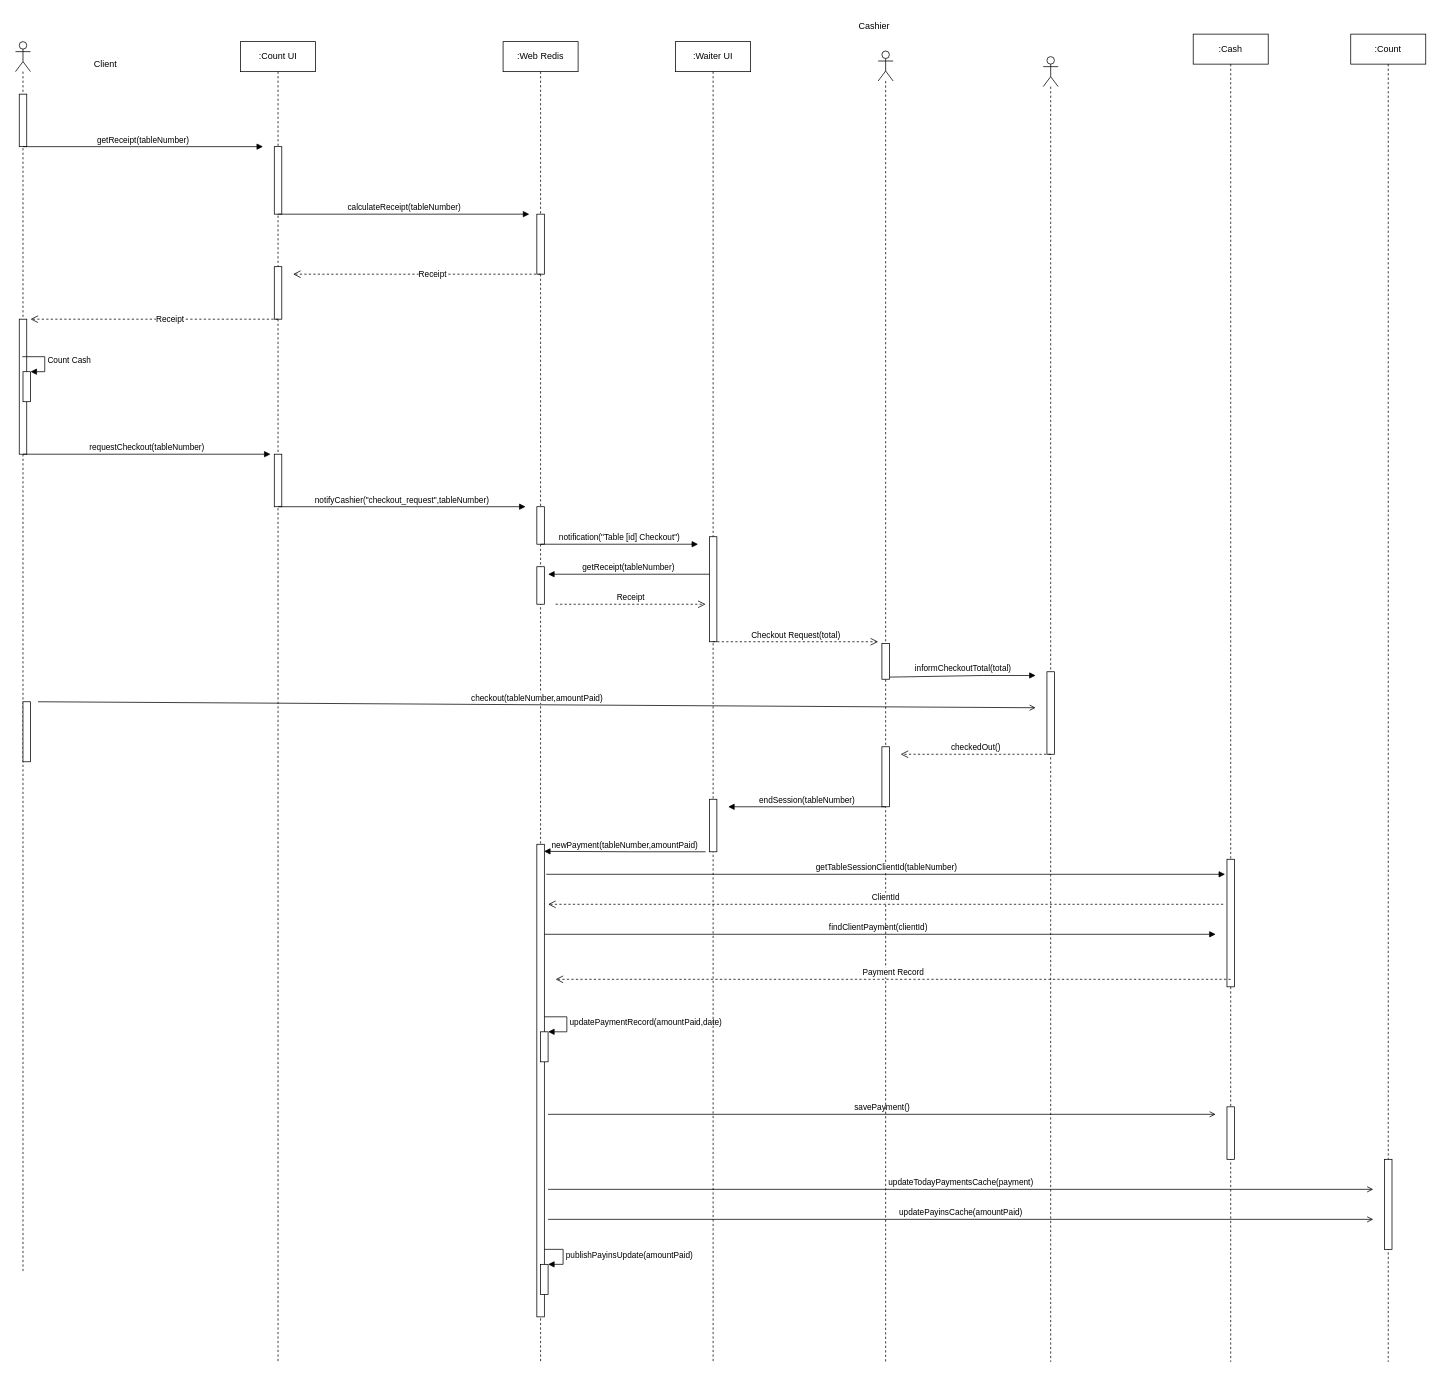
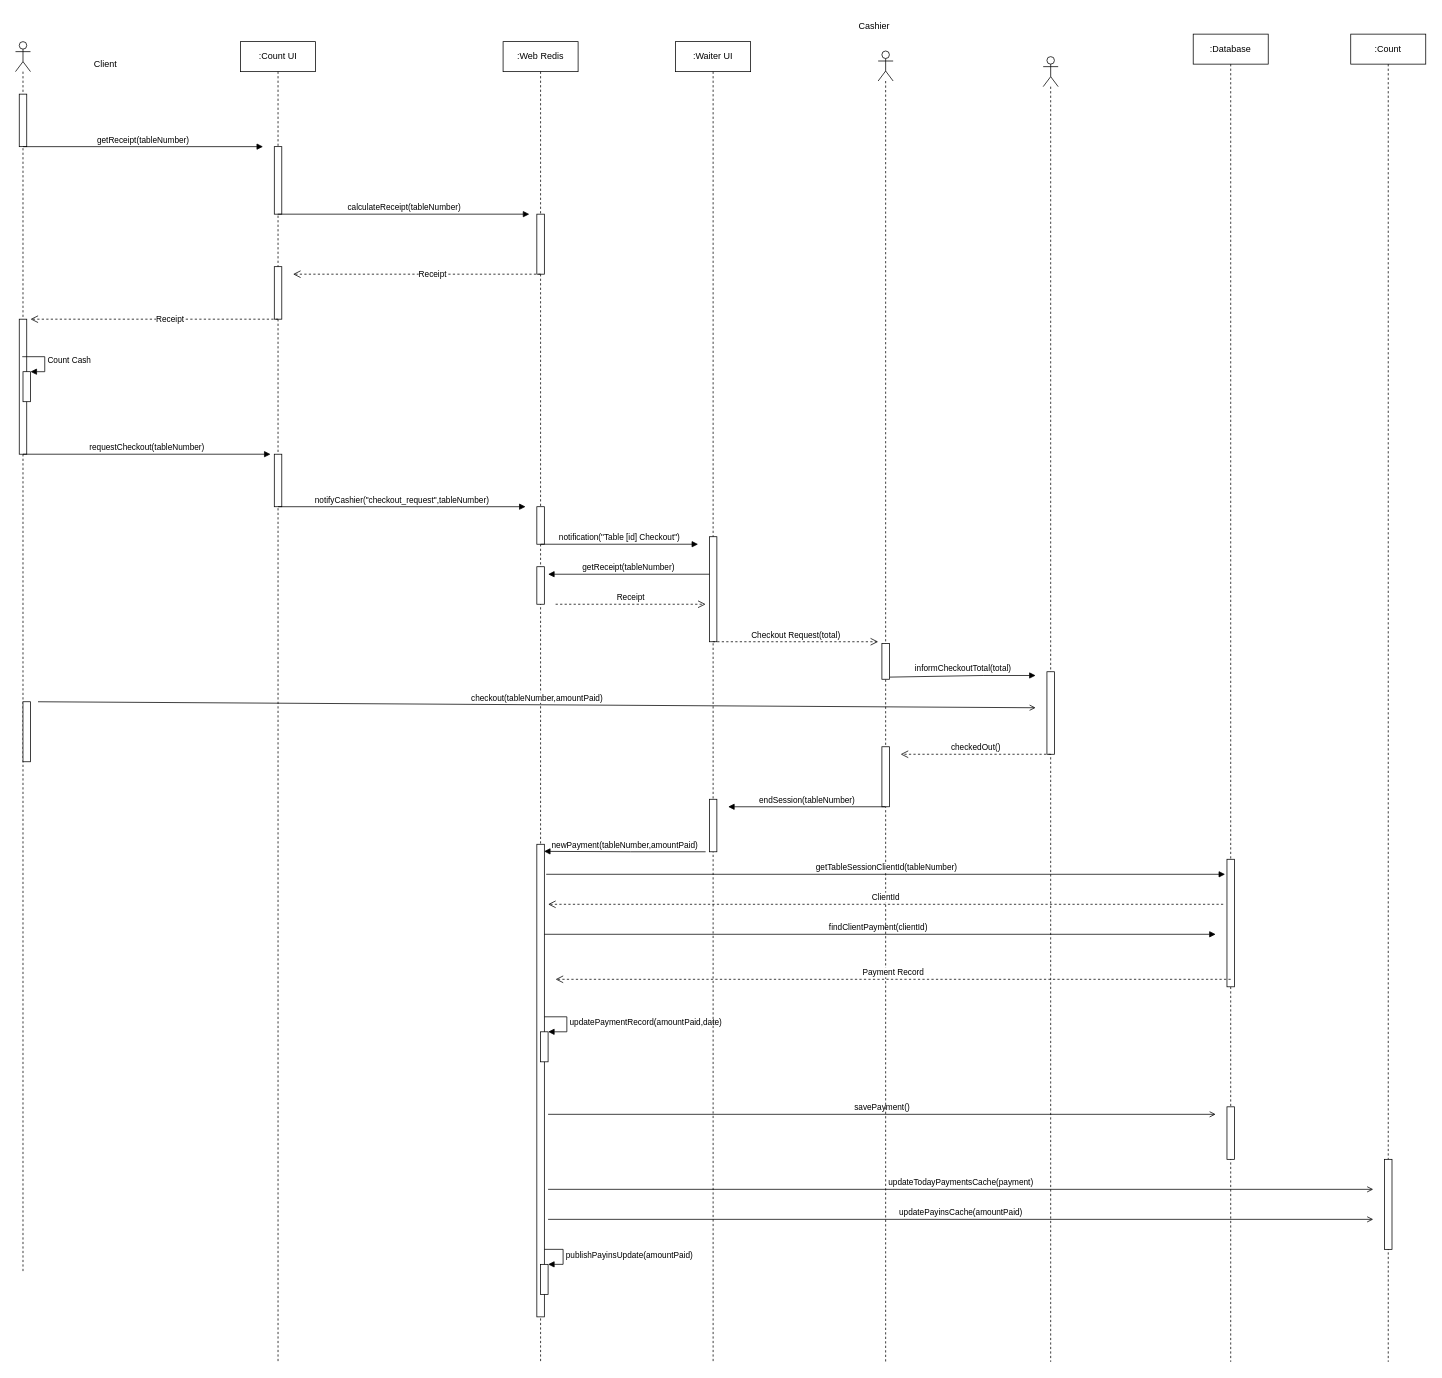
node ":Cash": label ":Cash" -> ":Database"
